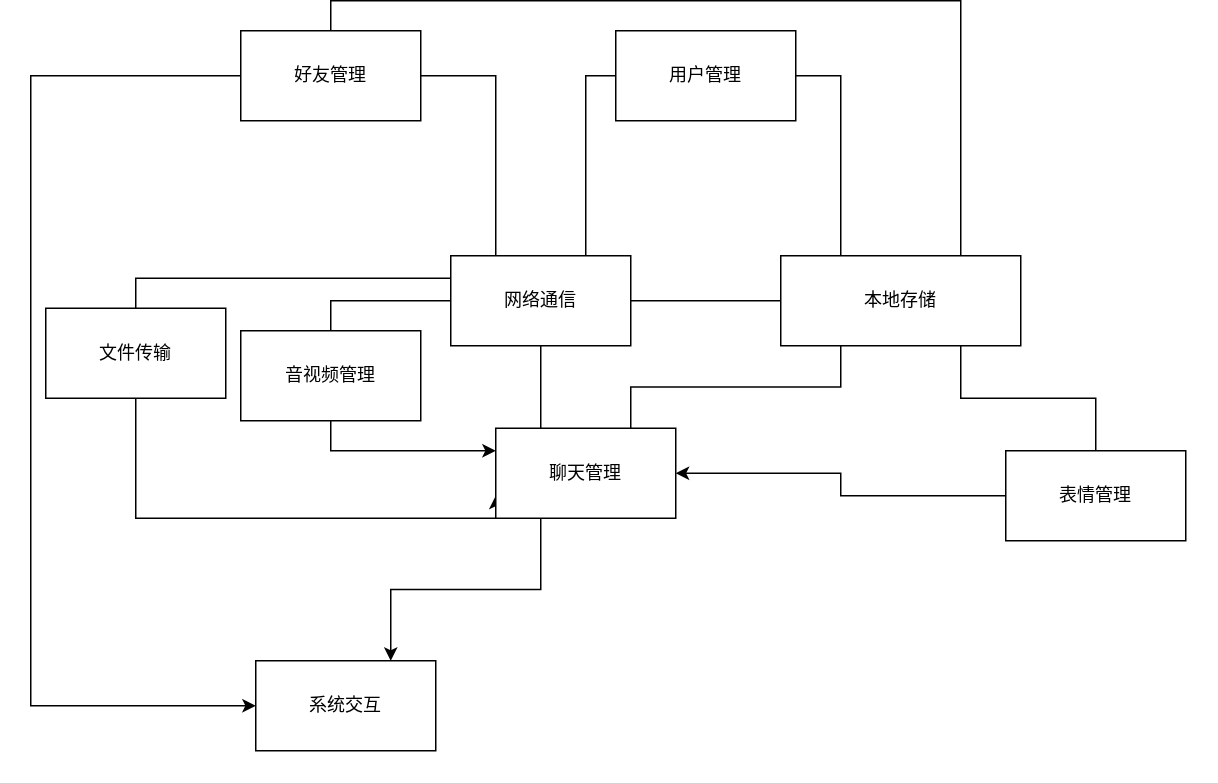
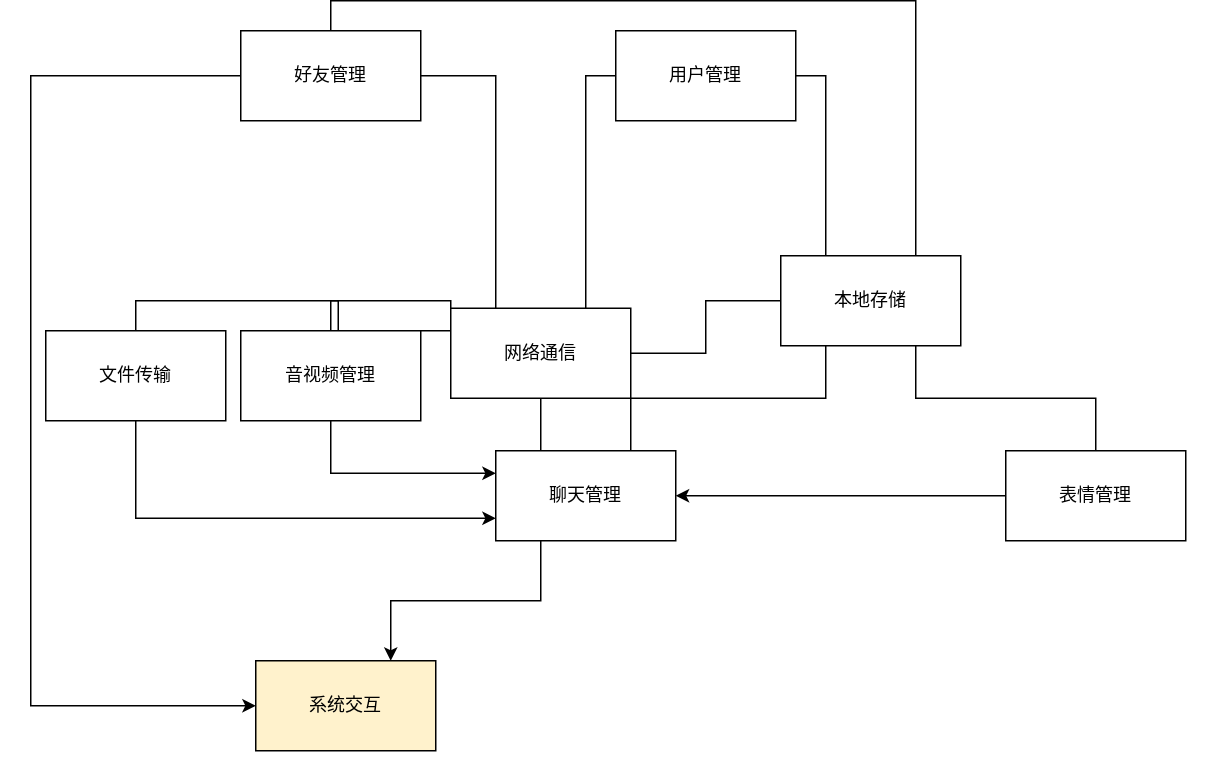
node "网络通信": moved (541, 301) -> (541, 353)
node "本地存储": size 240x90 -> 180x90
node "文件传输": moved (136, 353) -> (136, 376)
node "聊天管理": moved (586, 473) -> (586, 496)
node "系统交互": fillcolor #ffffff -> #fff2cc
